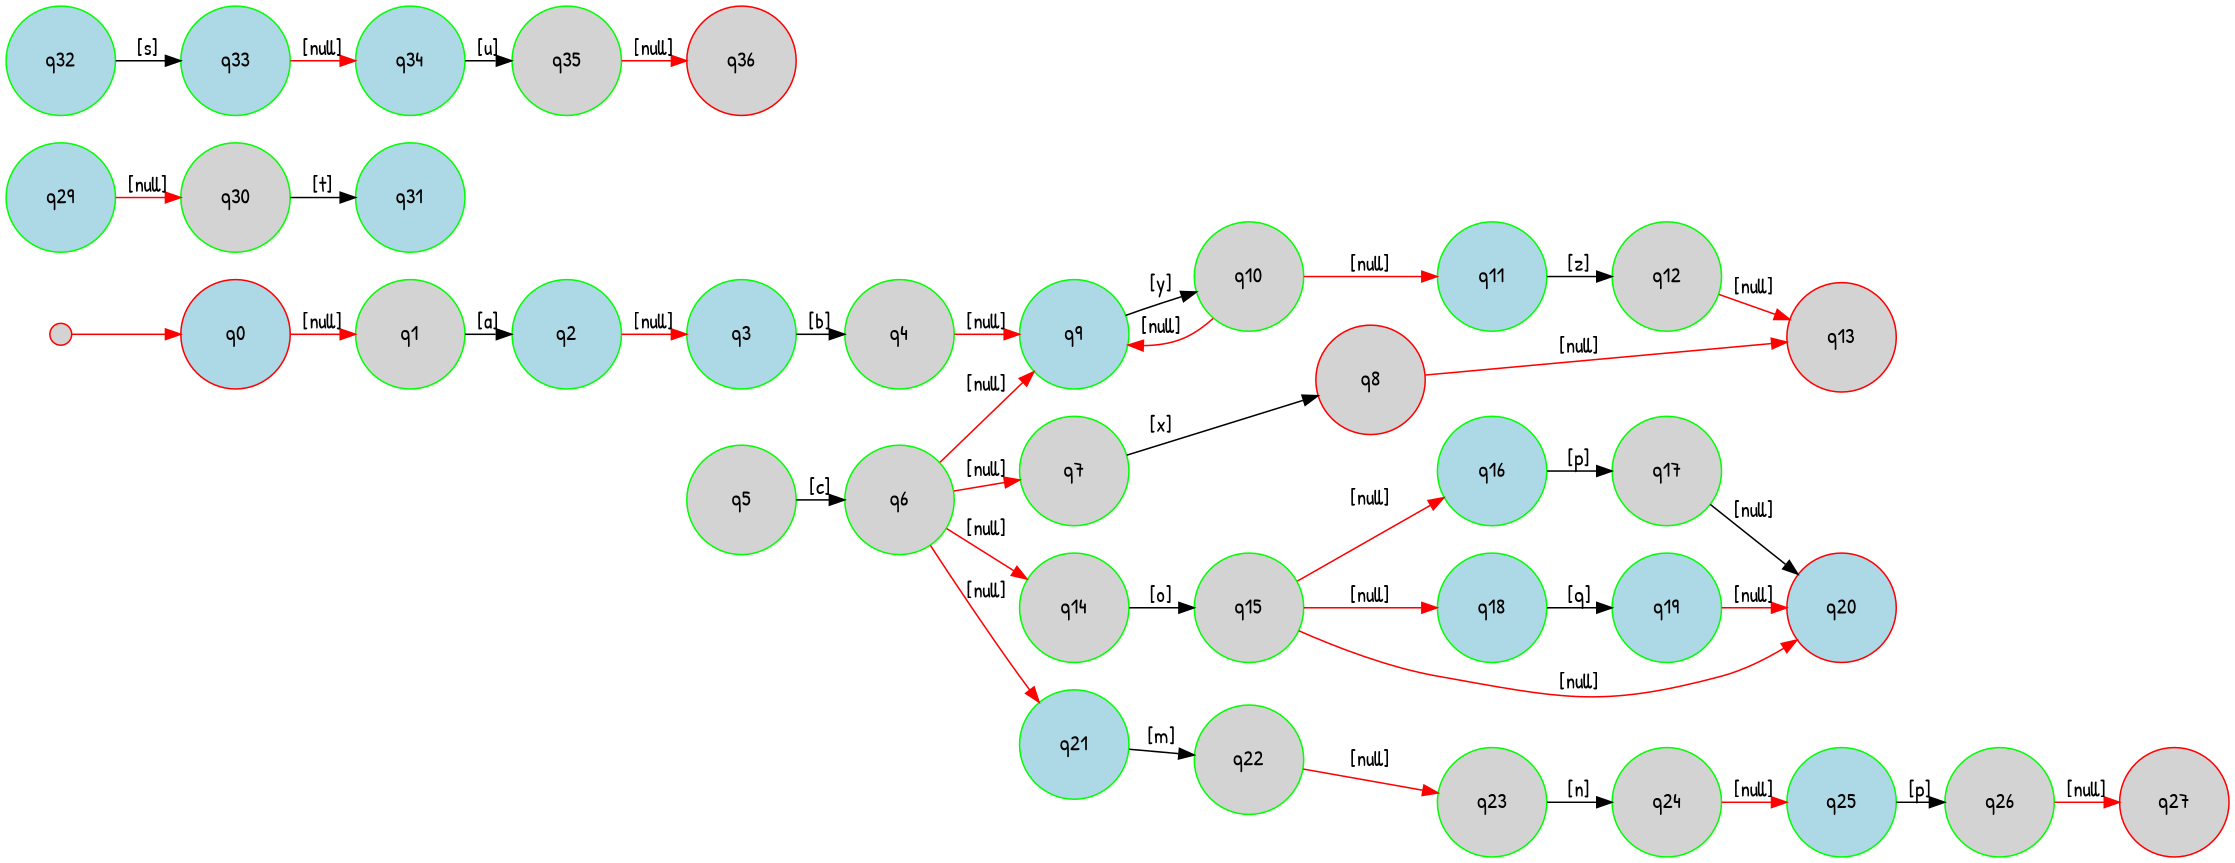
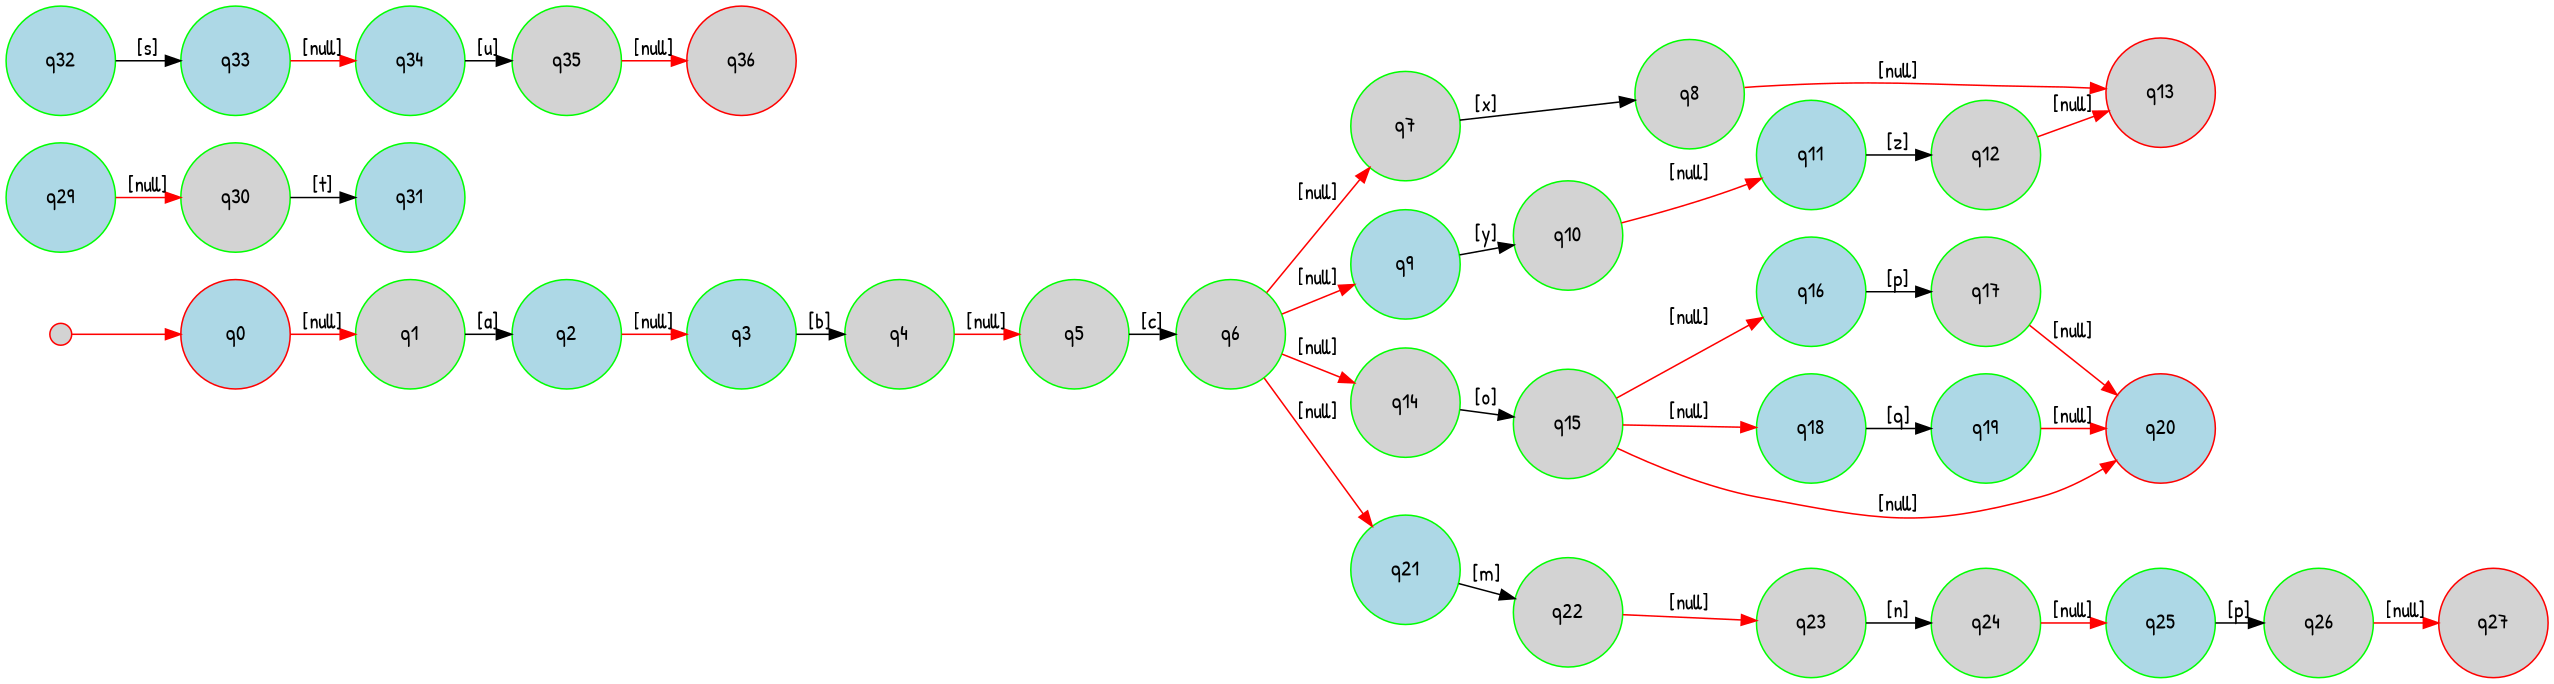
edge "q4" -> "q9": now "q4" -> "q5"
edge "q10" -> "q9": removed, label "[null]"
node "q8": color red -> green
edge "q17" -> "q20": color black -> red
